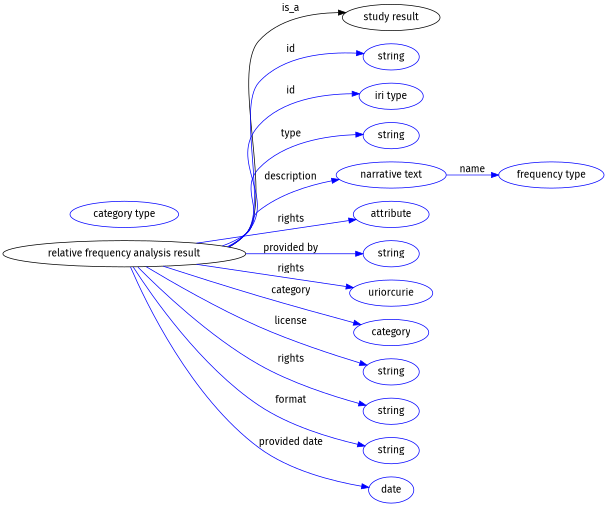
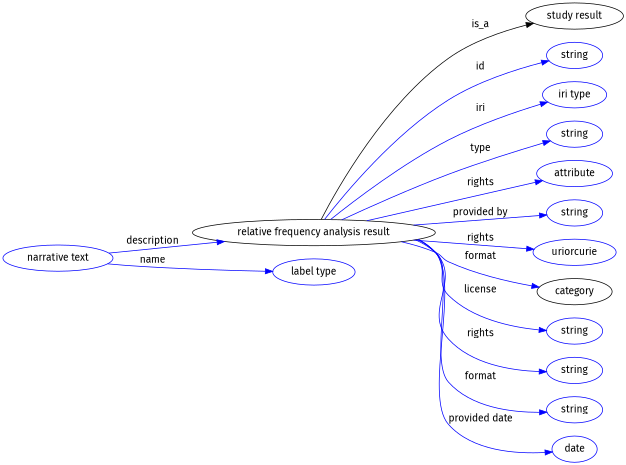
edge "relative frequency analysis result" -> "iri type": label "id" -> "iri"
node "frequency type": label "frequency type" -> "label type"
edge "relative frequency analysis result" -> "narrative text": reversed
node "category type": removed
edge "relative frequency analysis result" -> "category": label "category" -> "format"
node "category": color blue -> black
